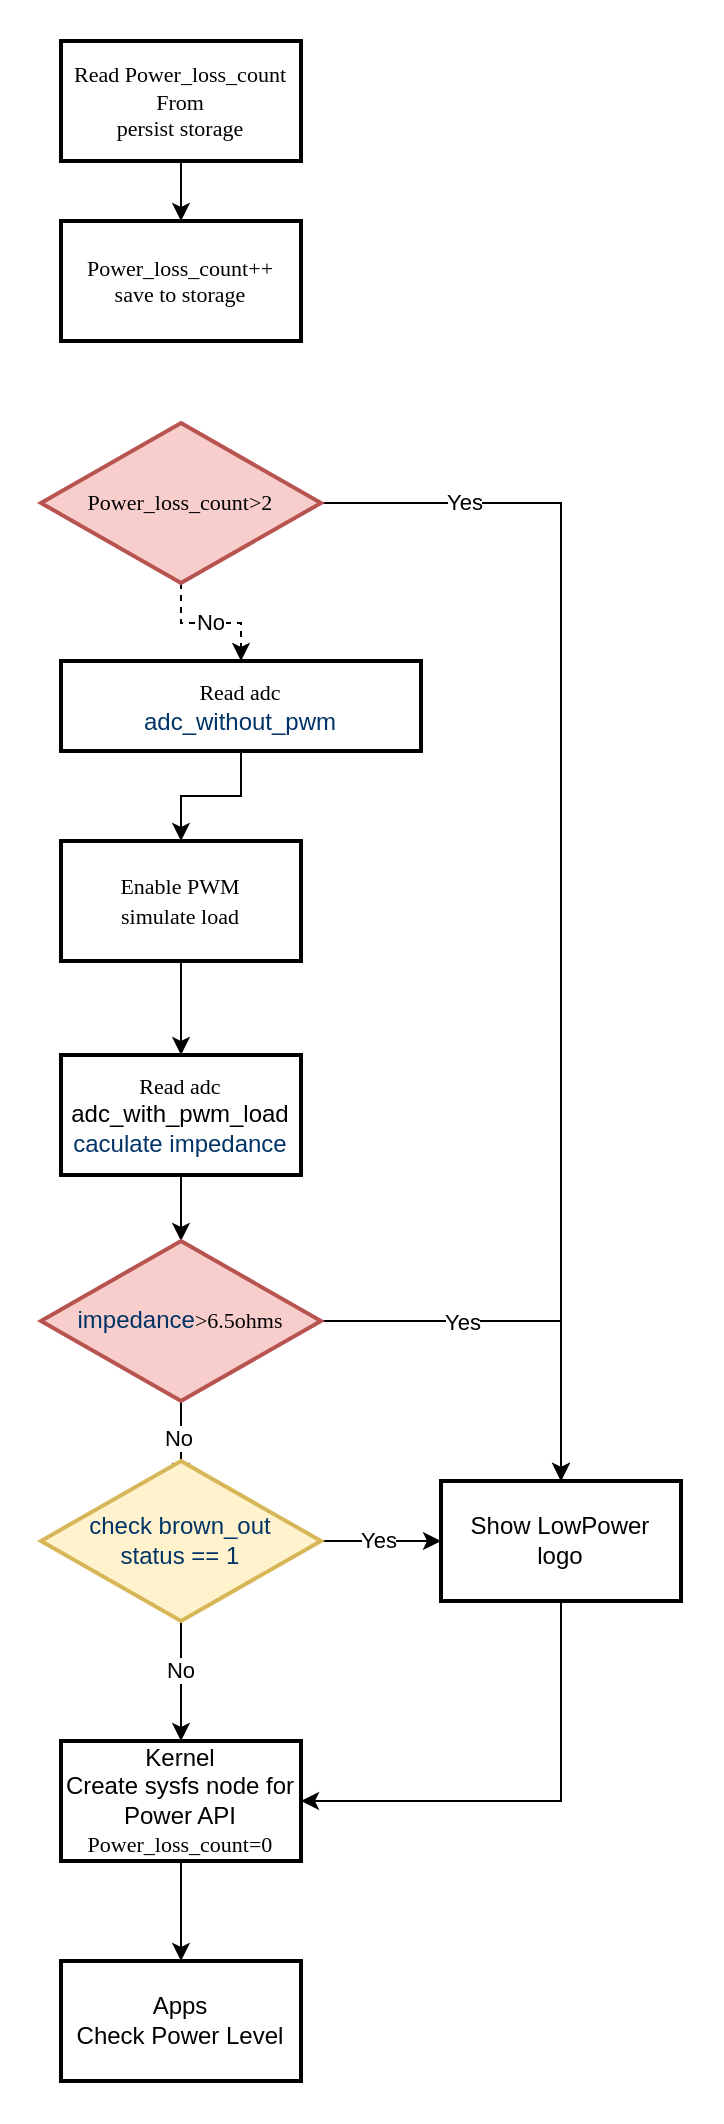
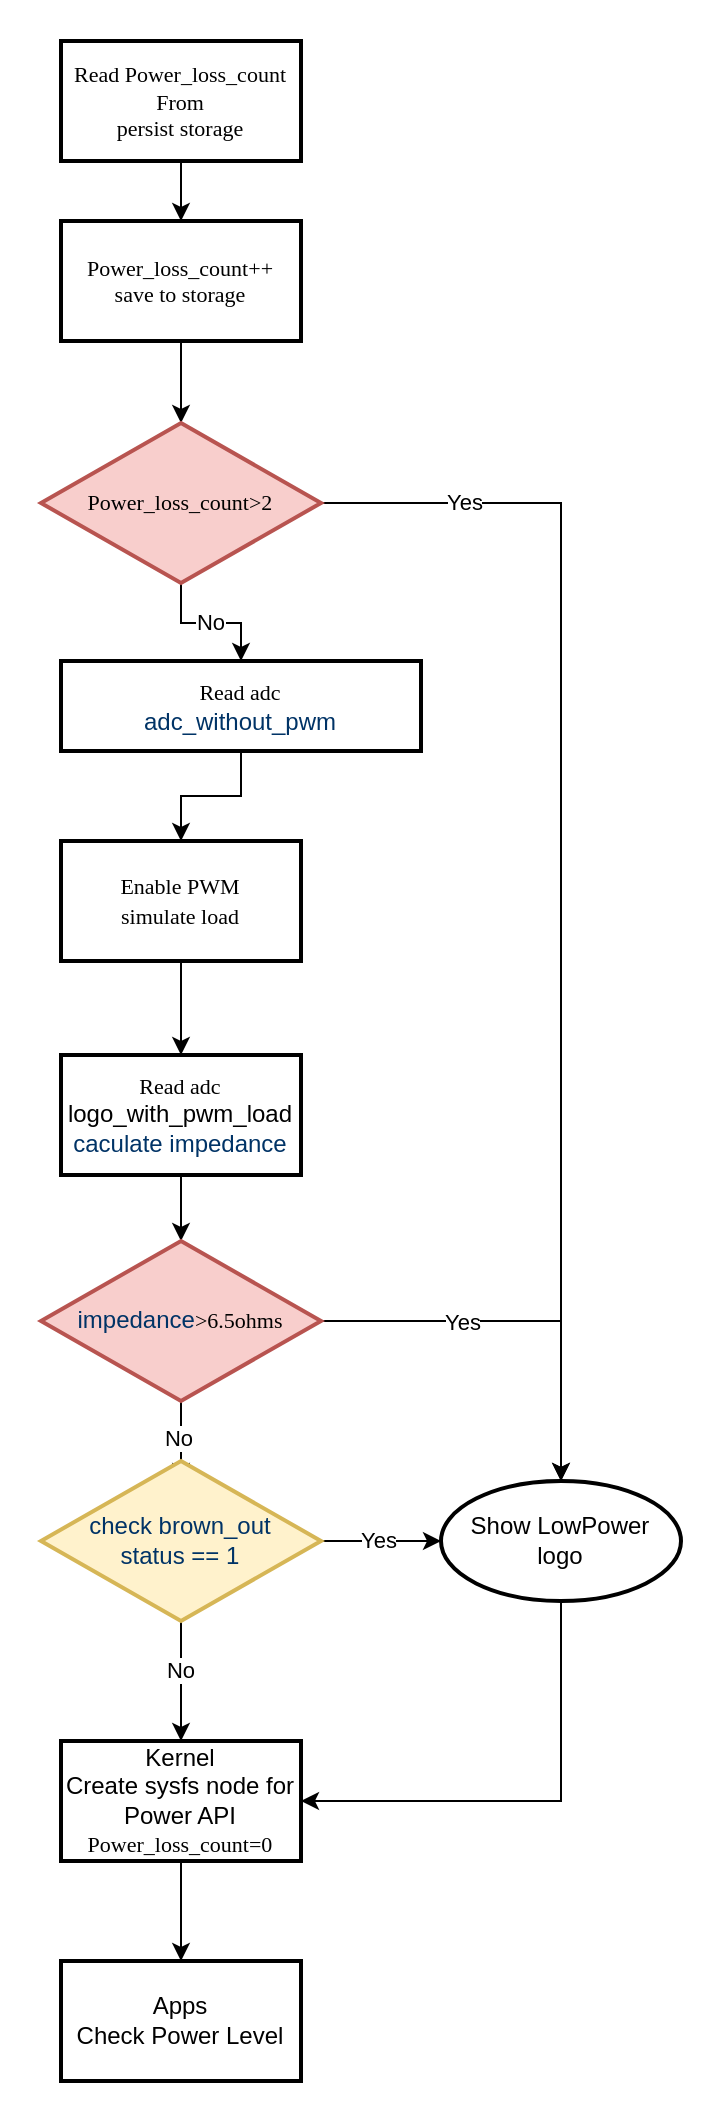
edge "Power_loss_count++ save to storage" -> "Power_loss_count>2": added
edge "Power_loss_count>2" -> "Read adc adc_without_pwm": style dashed -> solid
node "Read adc adc_with_pwm_load caculate impedance": label "Read adc adc_with_pwm_load caculate impedance" -> "Read adc logo_with_pwm_load caculate impedance"
node "Show LowPower logo": shape rectangle -> ellipse
